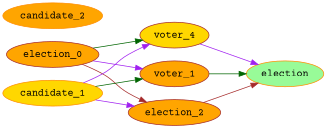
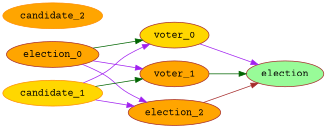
node "voter_4": label "voter_4" -> "voter_0"
node "election": color darkorange -> brown
edge "election_0" -> "election_2": color brown -> purple
